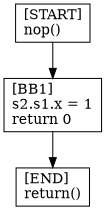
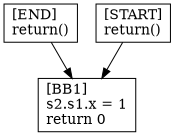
node "[START] nop()": label "[START] nop()" -> "[START] return()"
edge "[BB1] s2.s1.x = 1 return 0" -> "[END] return()": reversed
